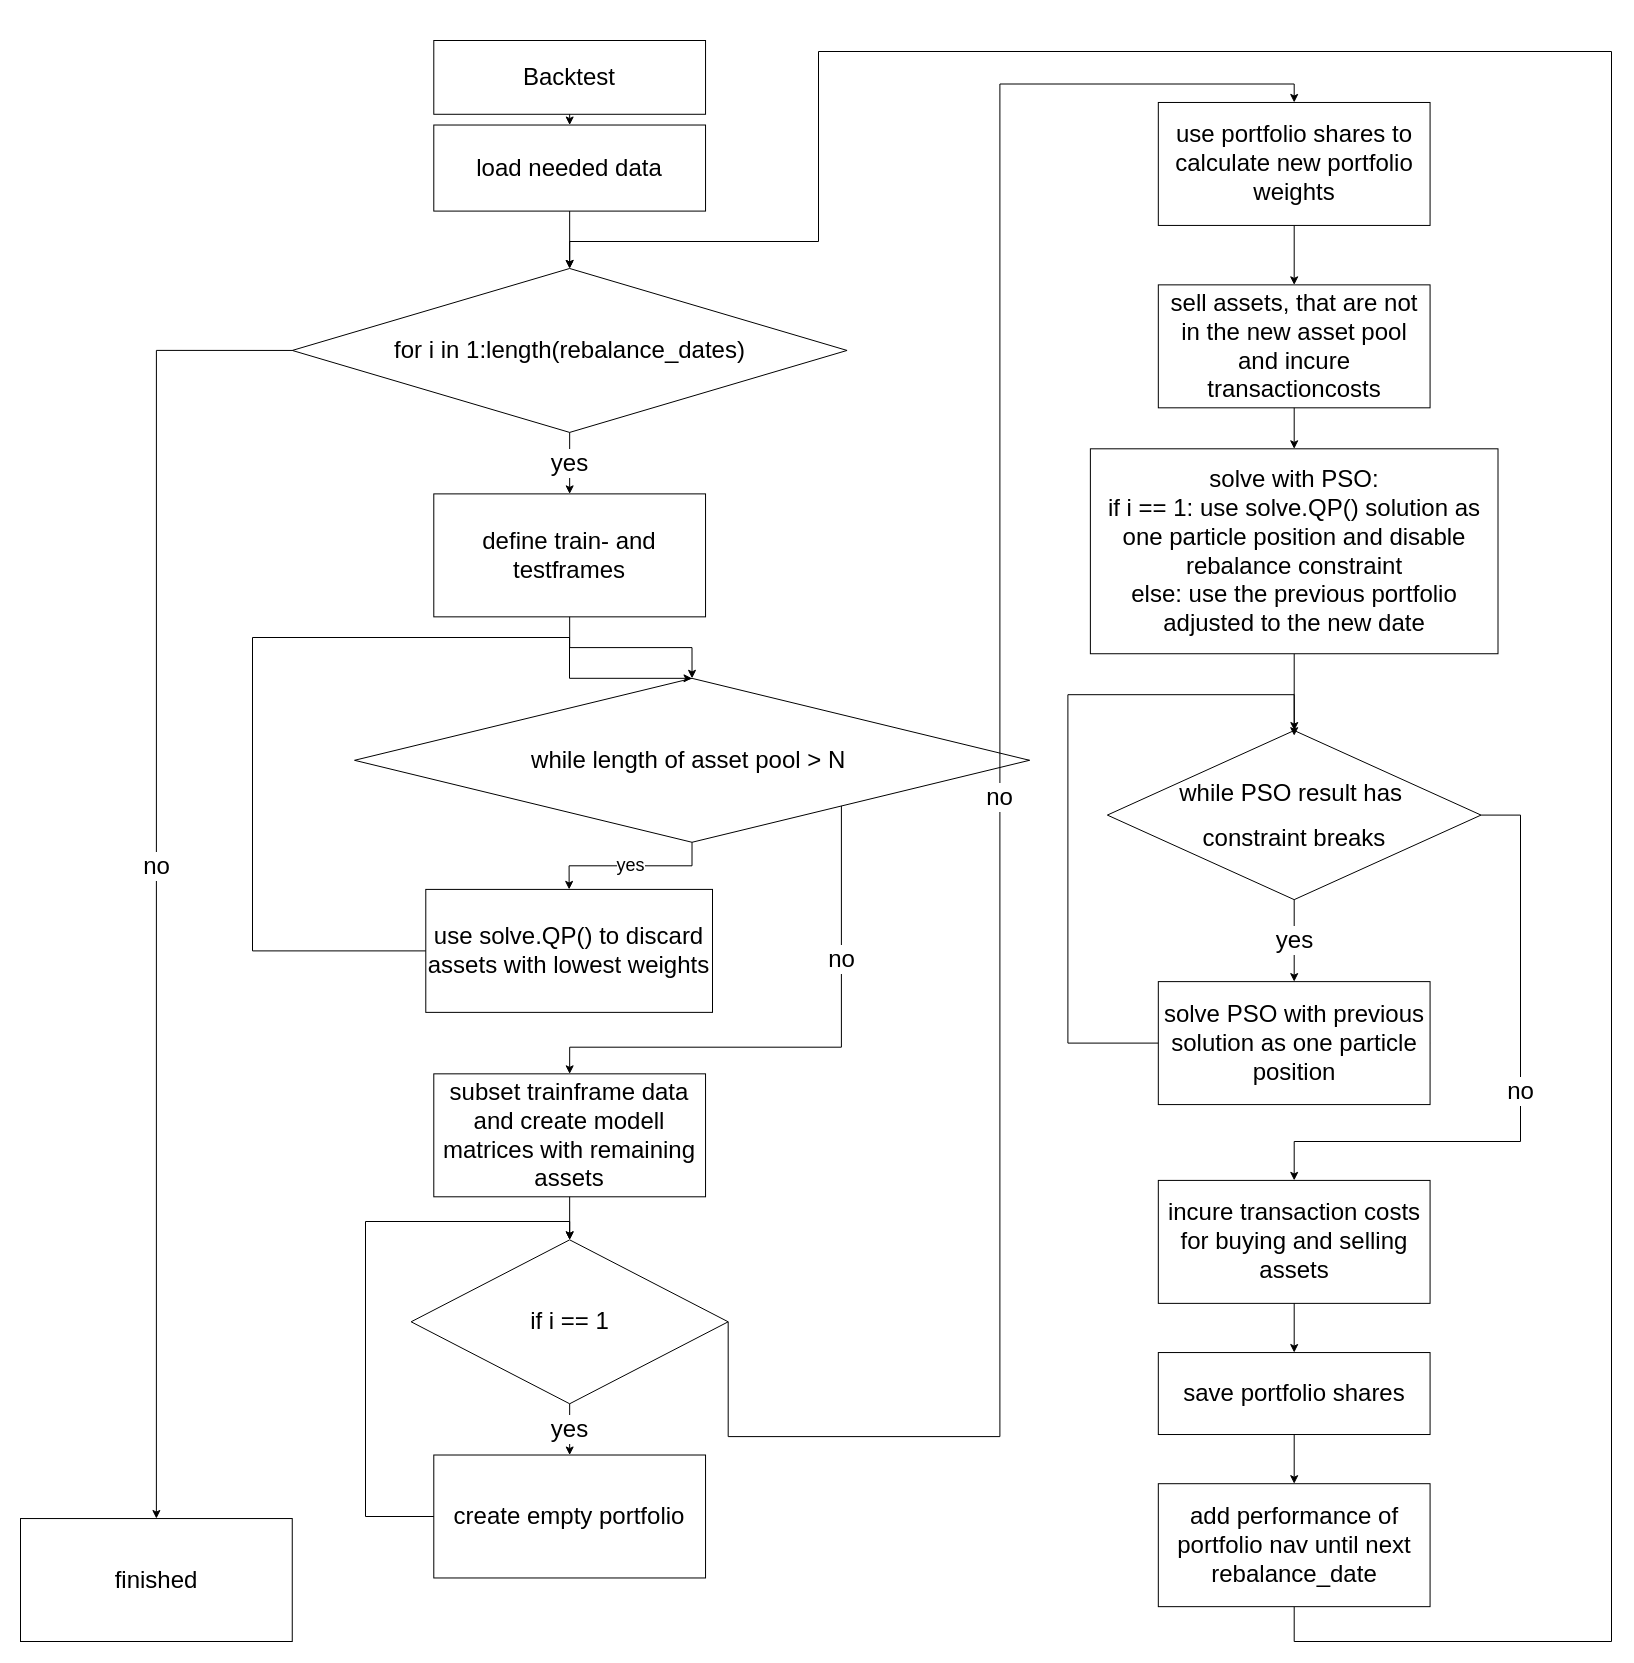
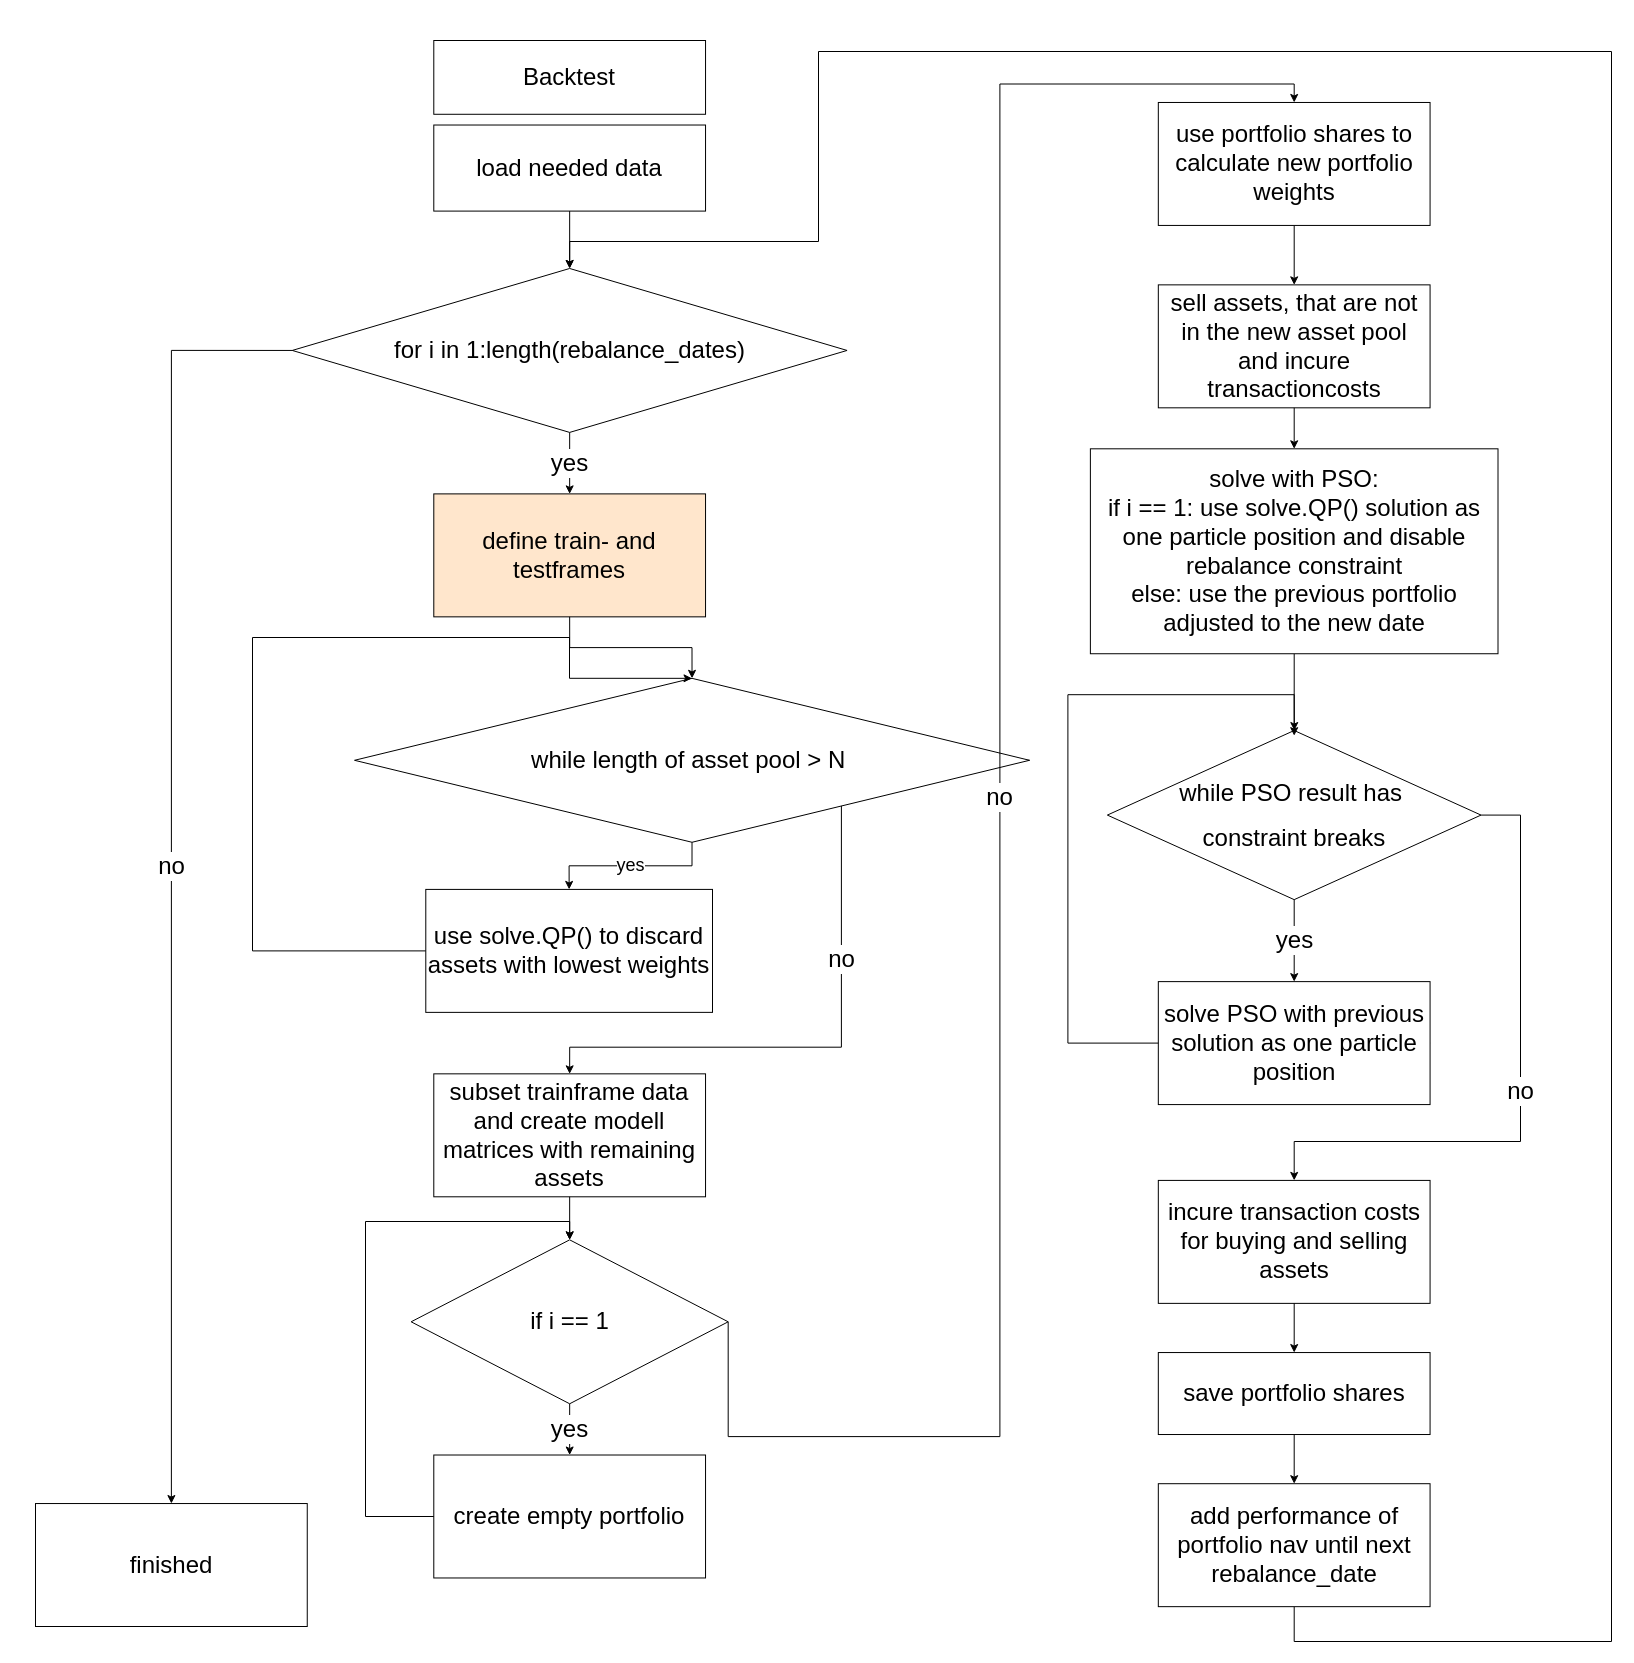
edge "Backtest" -> "load needed data": removed
node "define train- and testframes": fillcolor #ffffff -> #ffe6cc
node "finished": moved (156, 1580) -> (171, 1565)
